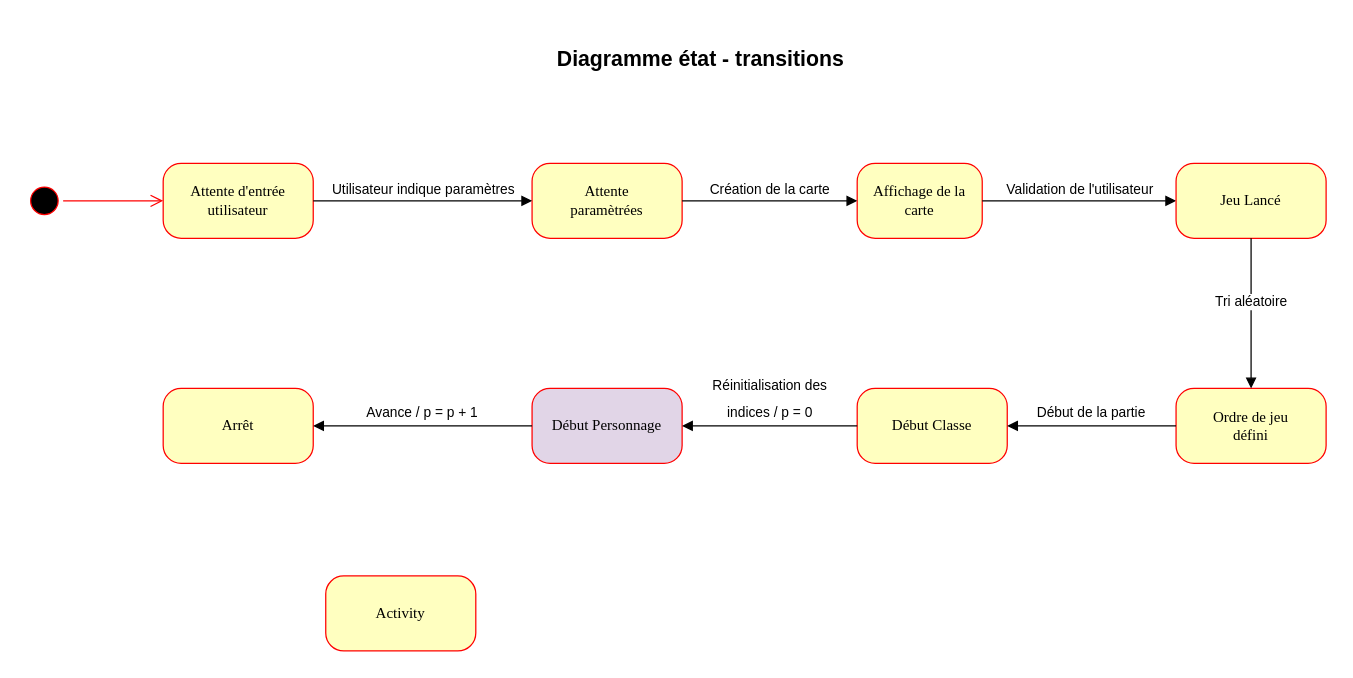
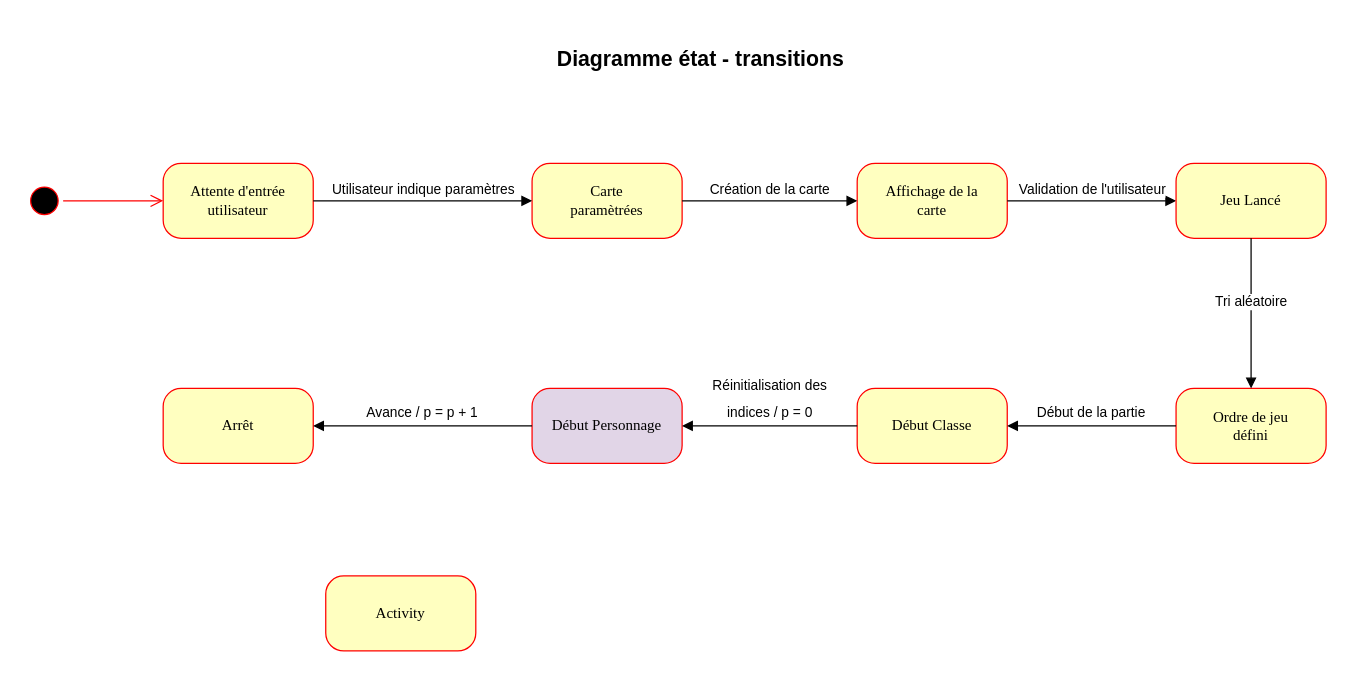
node "Attente paramètrées": label "Attente paramètrées" -> "Carte paramètrées"
node "Affichage de la carte": size 125x75 -> 150x75
